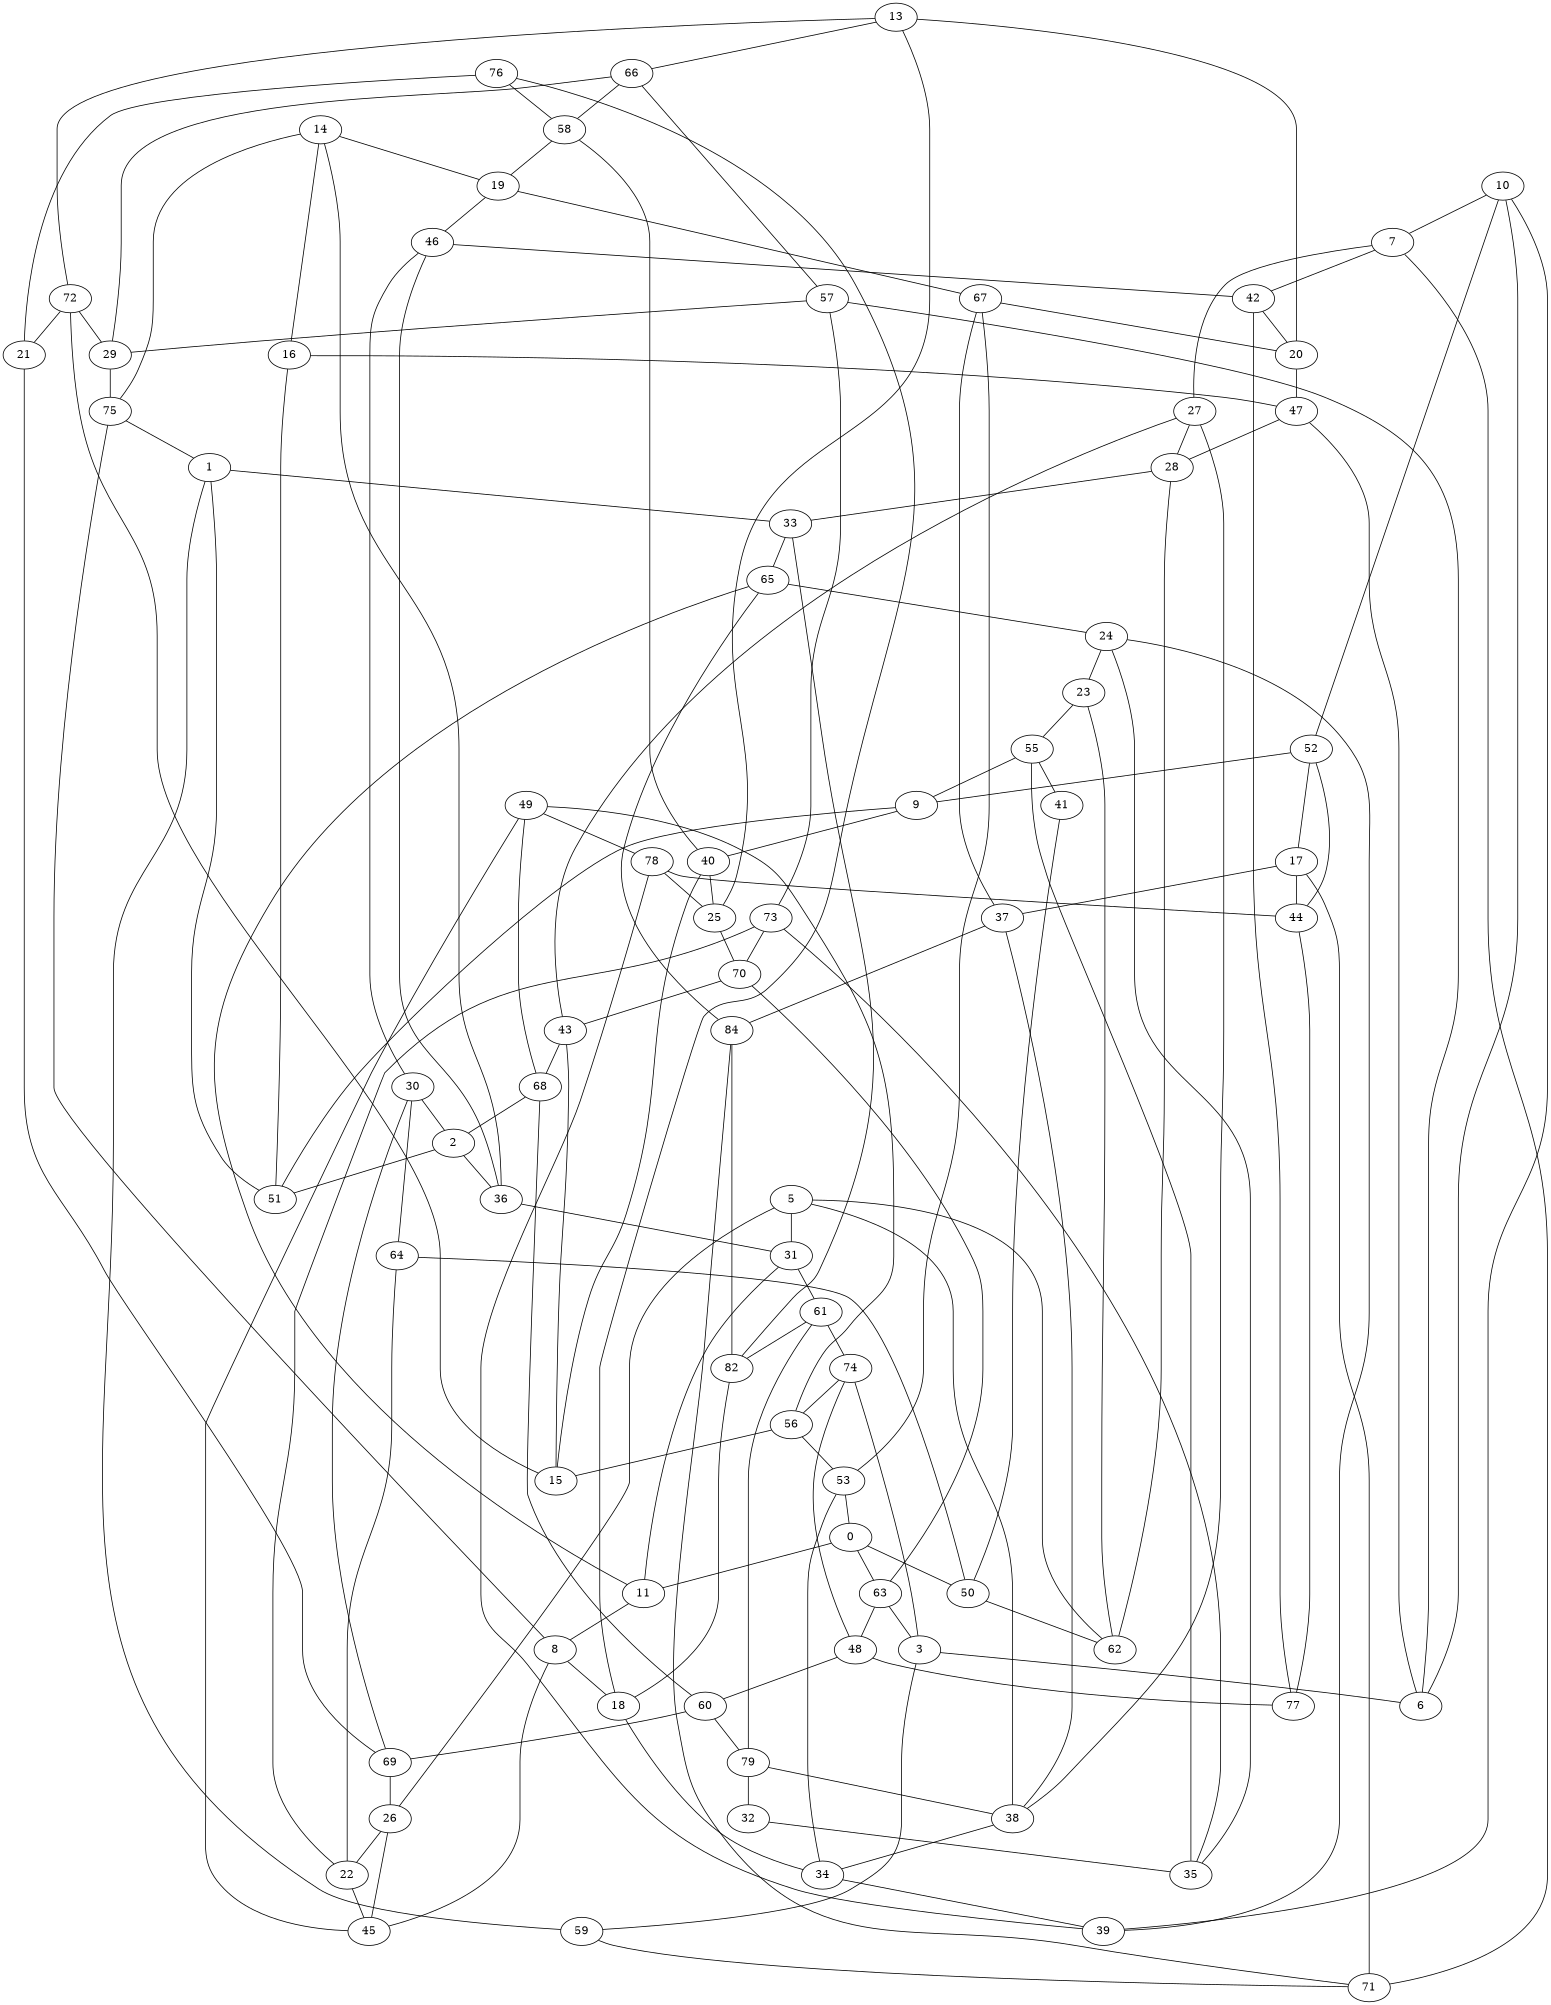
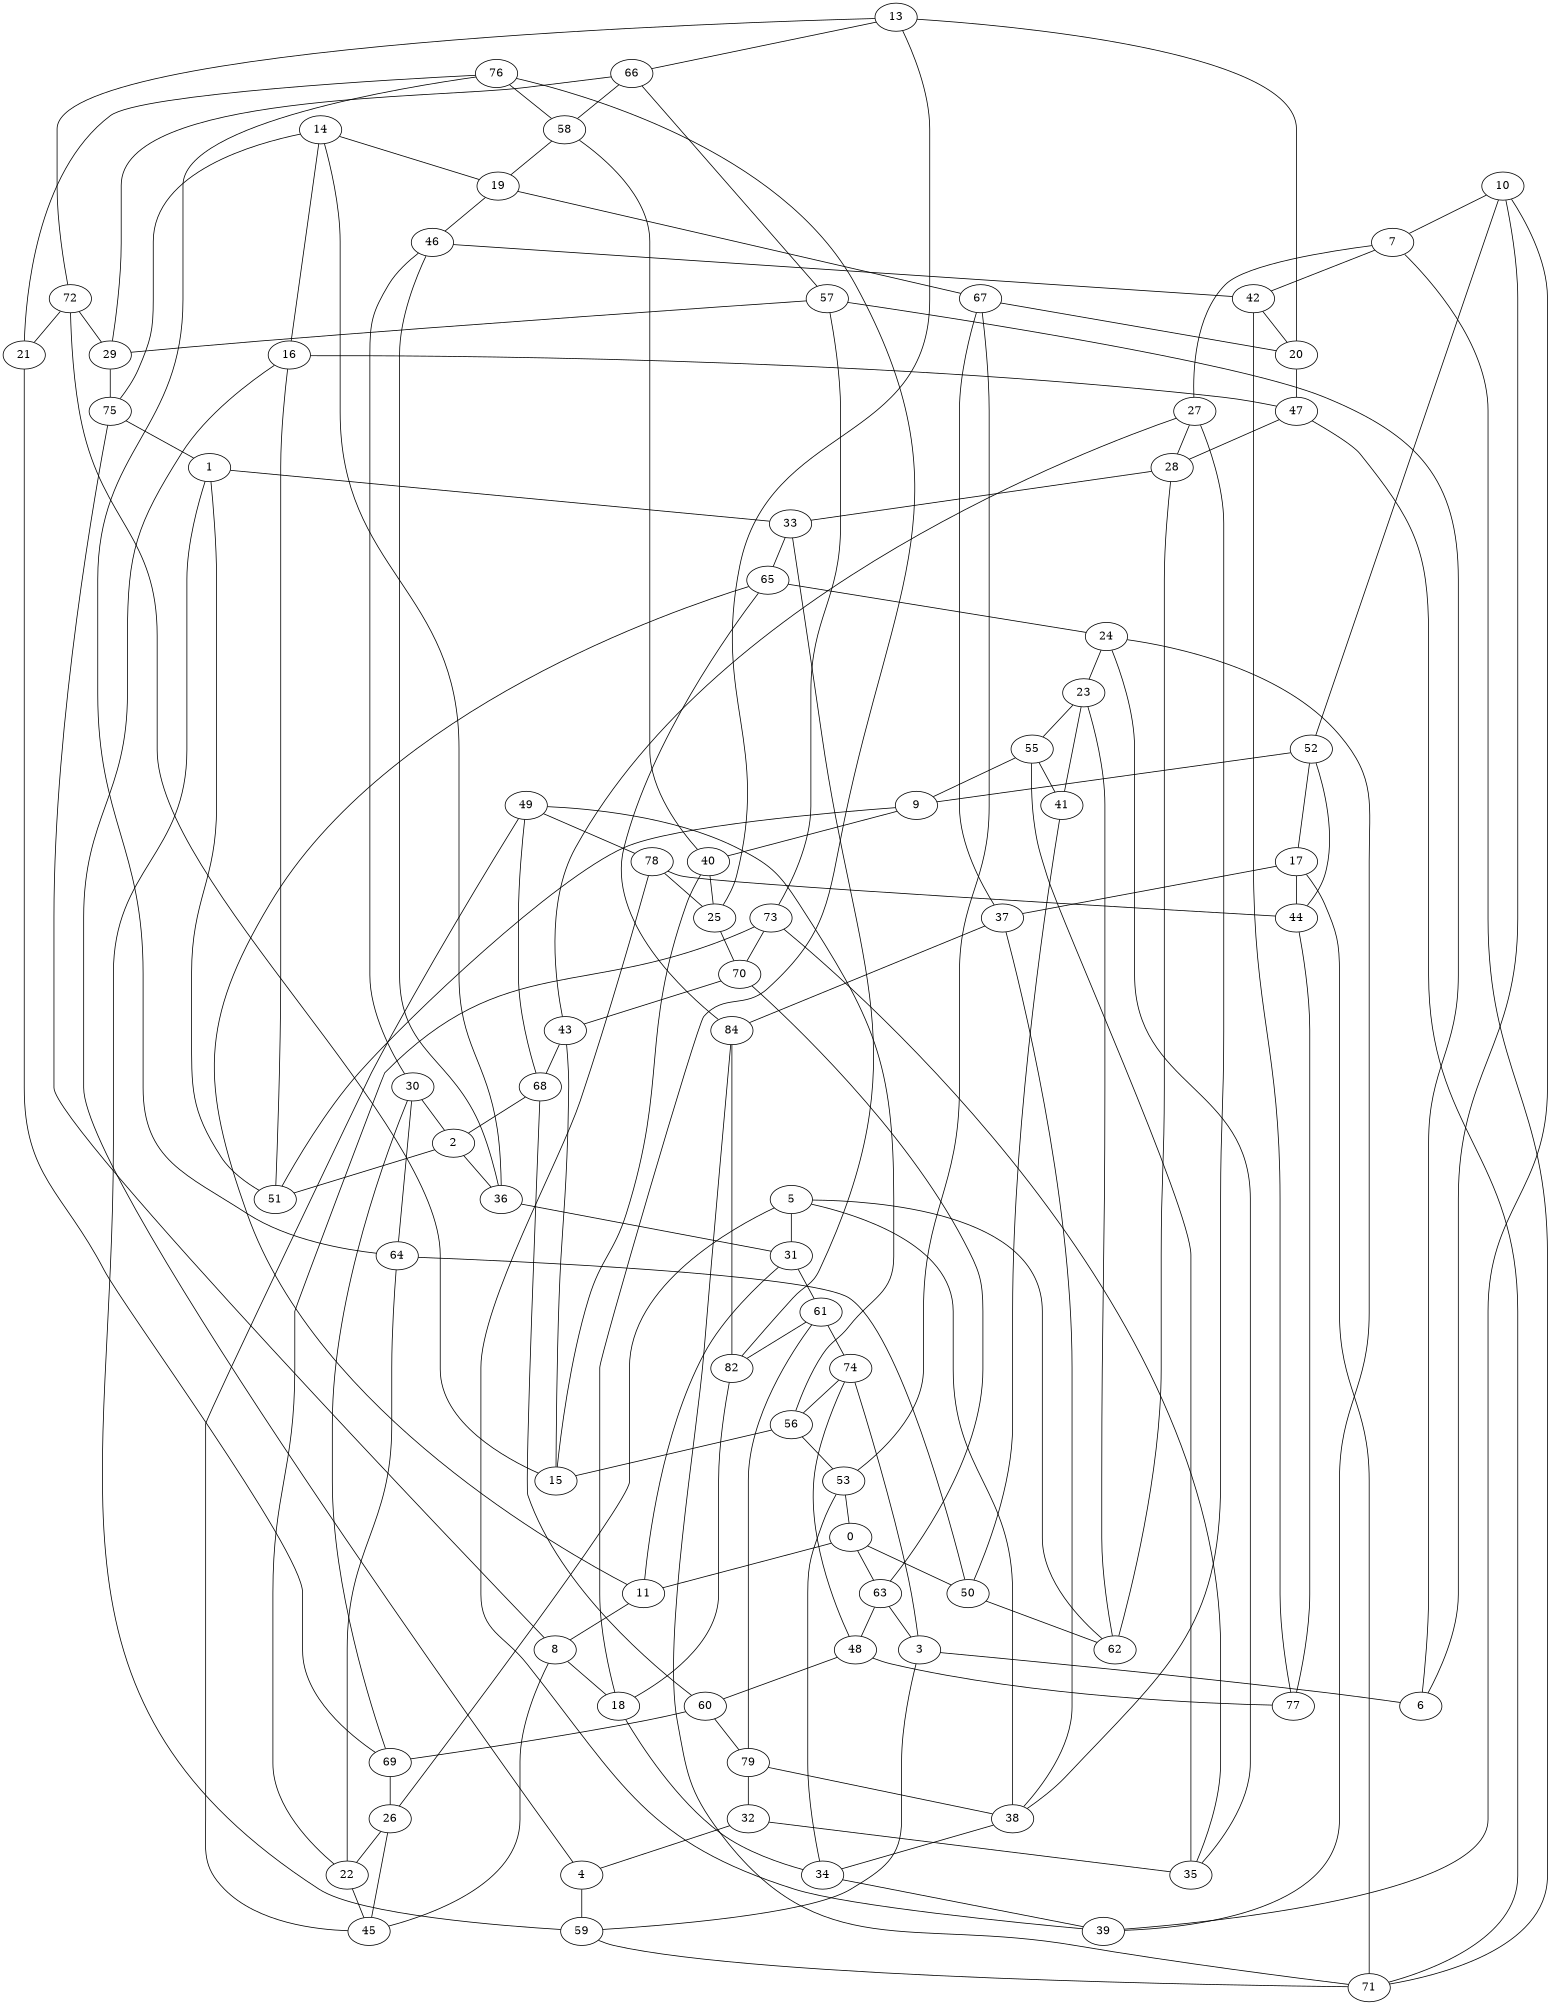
edge "76" -- "64": added
edge "23" -- "41": added
edge "47" -- "6": now "47" -- "71"
node "4": added
